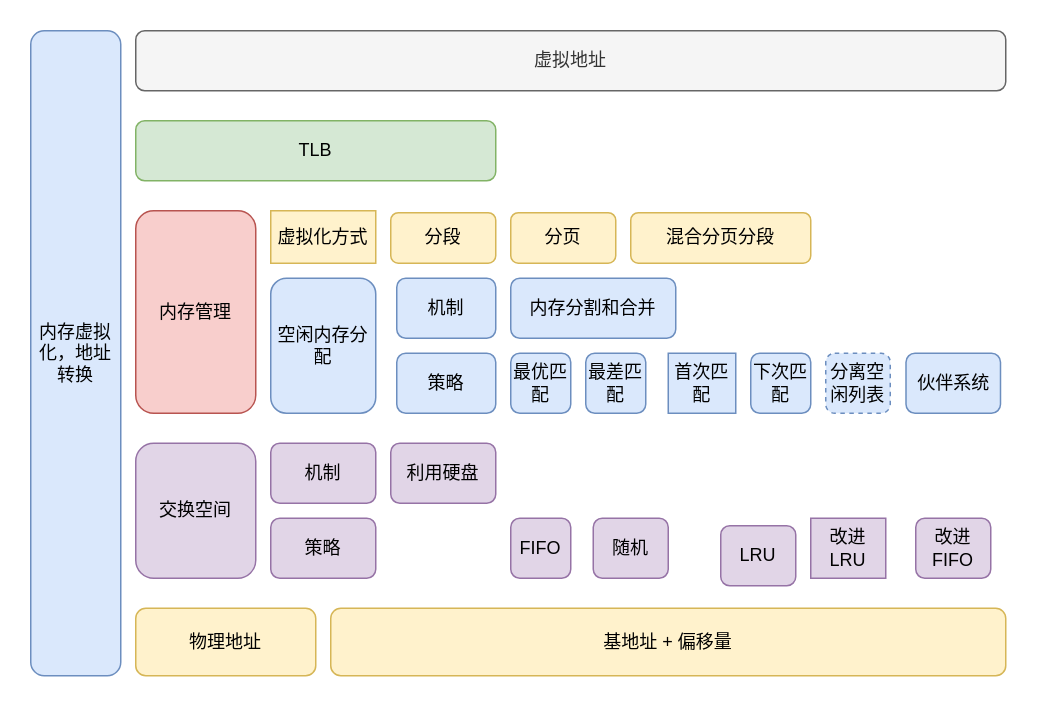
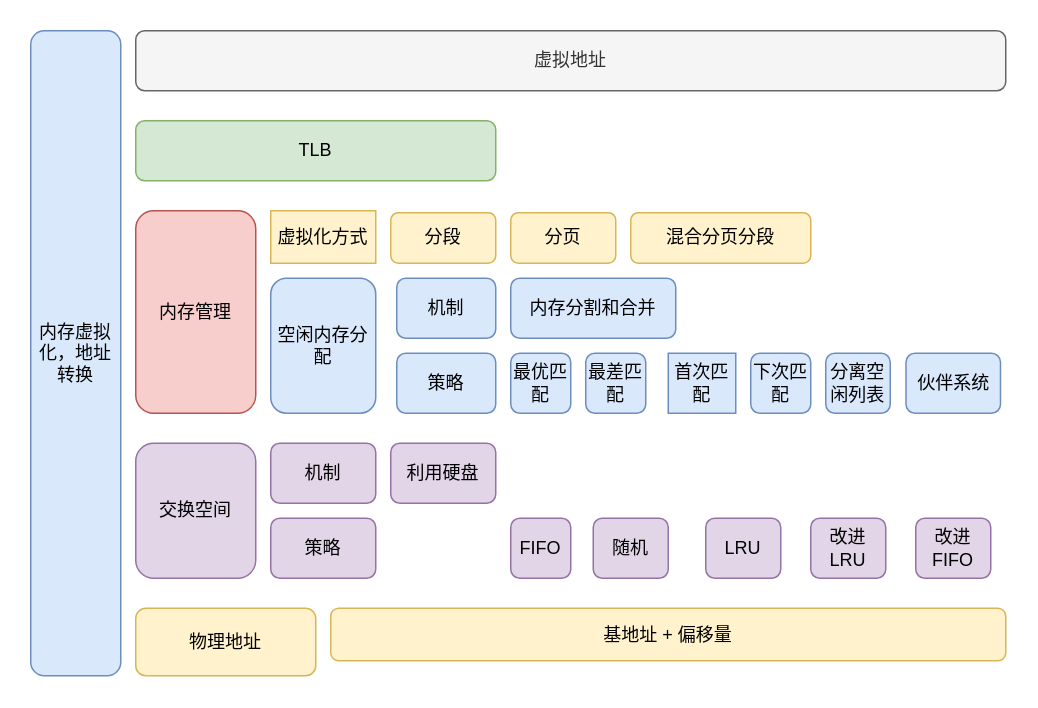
node "分离空闲列表": style dashed -> solid
node "改进 LRU": shape rectangle -> rounded rectangle
node "LRU": moved (758, 556) -> (743, 548)
node "基地址 + 偏移量": size 675x68 -> 675x53
